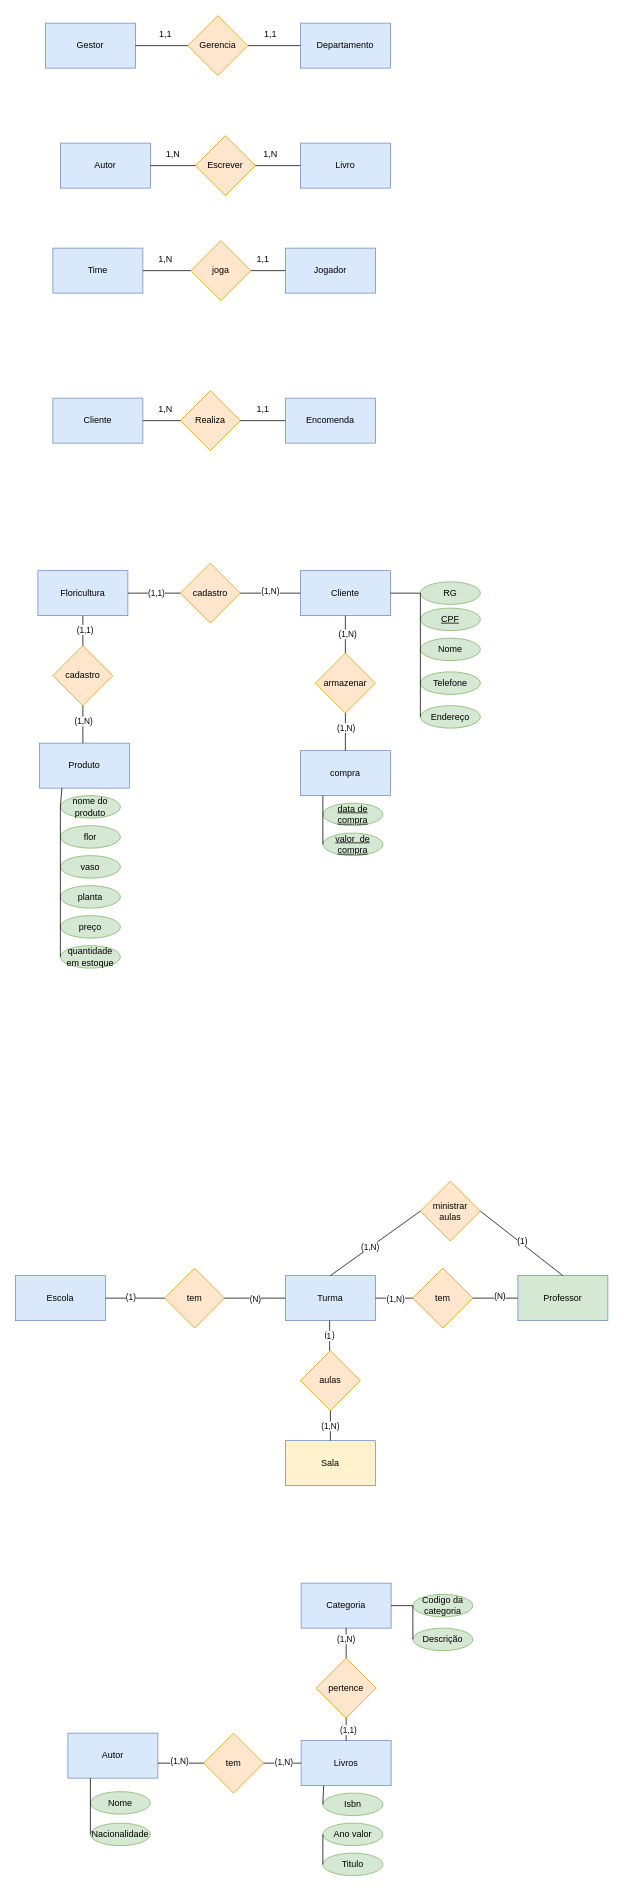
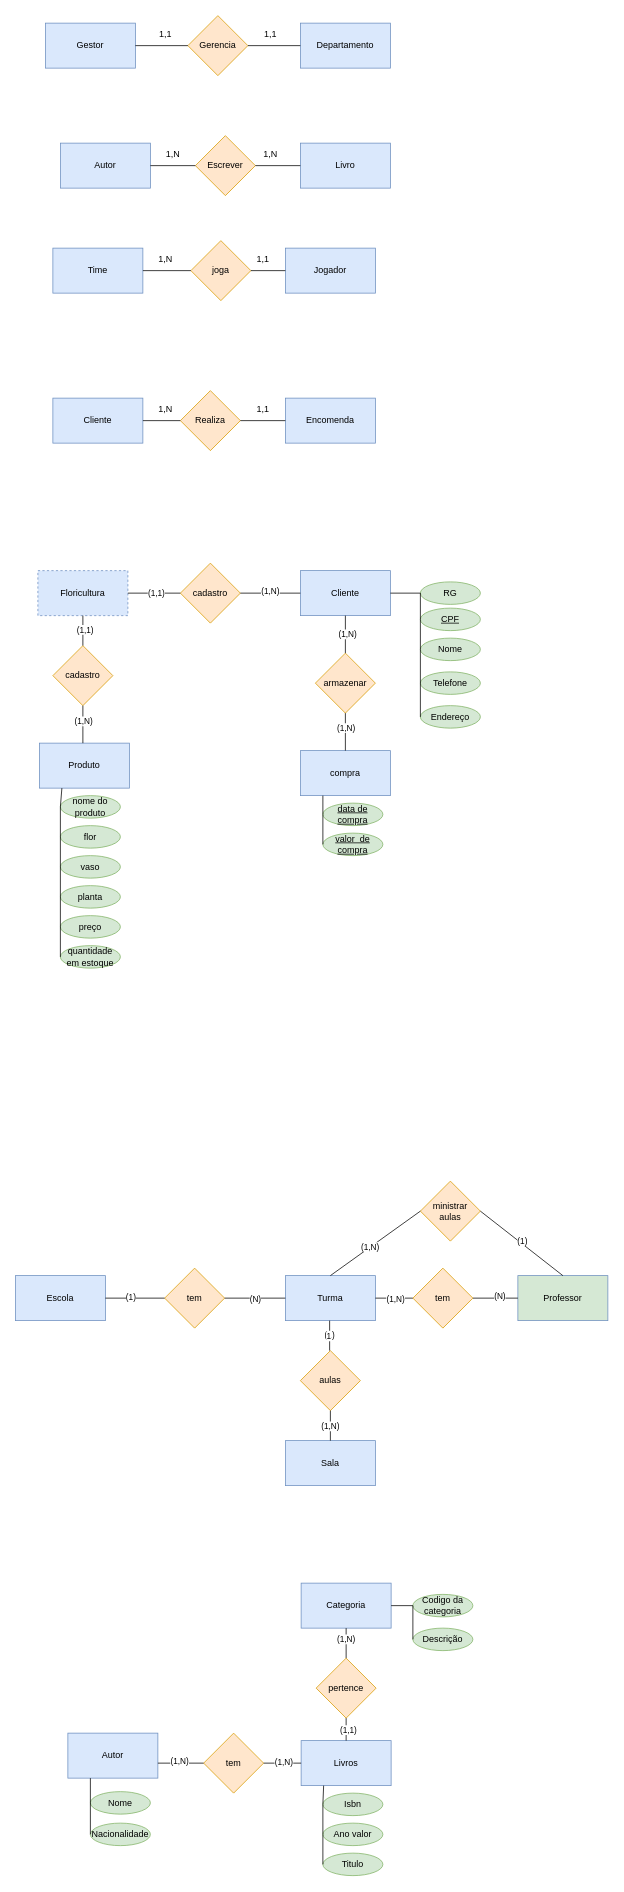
node "Floricultura": style solid -> dashed
node "Sala": fillcolor #fff2cc -> #dae8fc
edge "Isbn" -- "Ano valor": added
